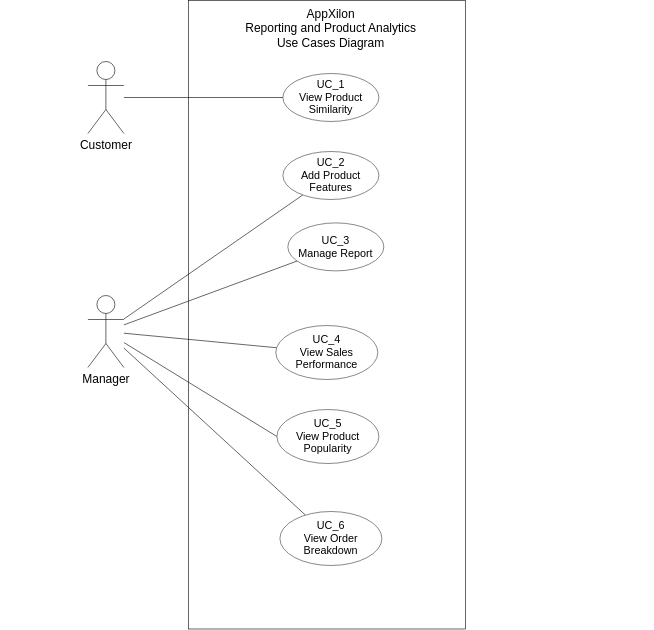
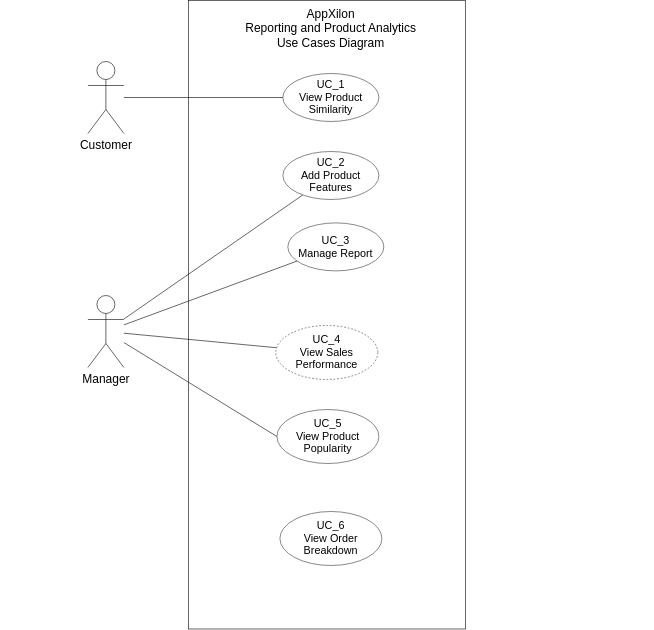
node "UC_4 View Sales Performance": style solid -> dashed
edge "Manager" -- "UC_6 View Order Breakdown": removed
